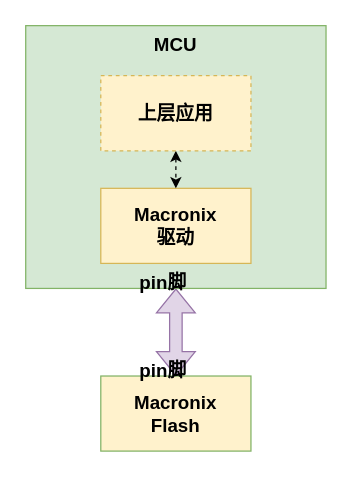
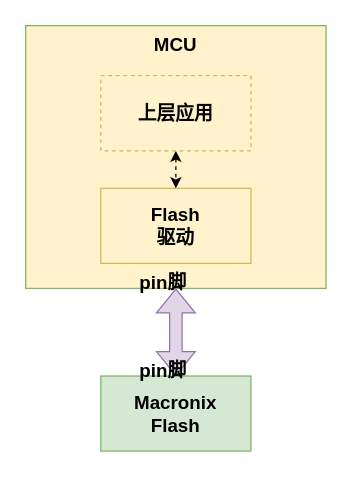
node "MCU": fillcolor #d5e8d4 -> #fff2cc
node "Macronix 驱动": label "Macronix 驱动" -> "Flash 驱动"
node "Macronix Flash": fillcolor #fff2cc -> #d5e8d4
